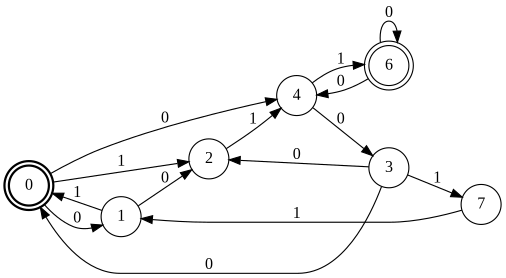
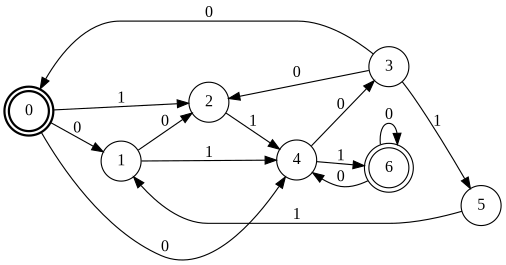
edge "1" -> "0": now "1" -> "4"
node "7": label "7" -> "5"
